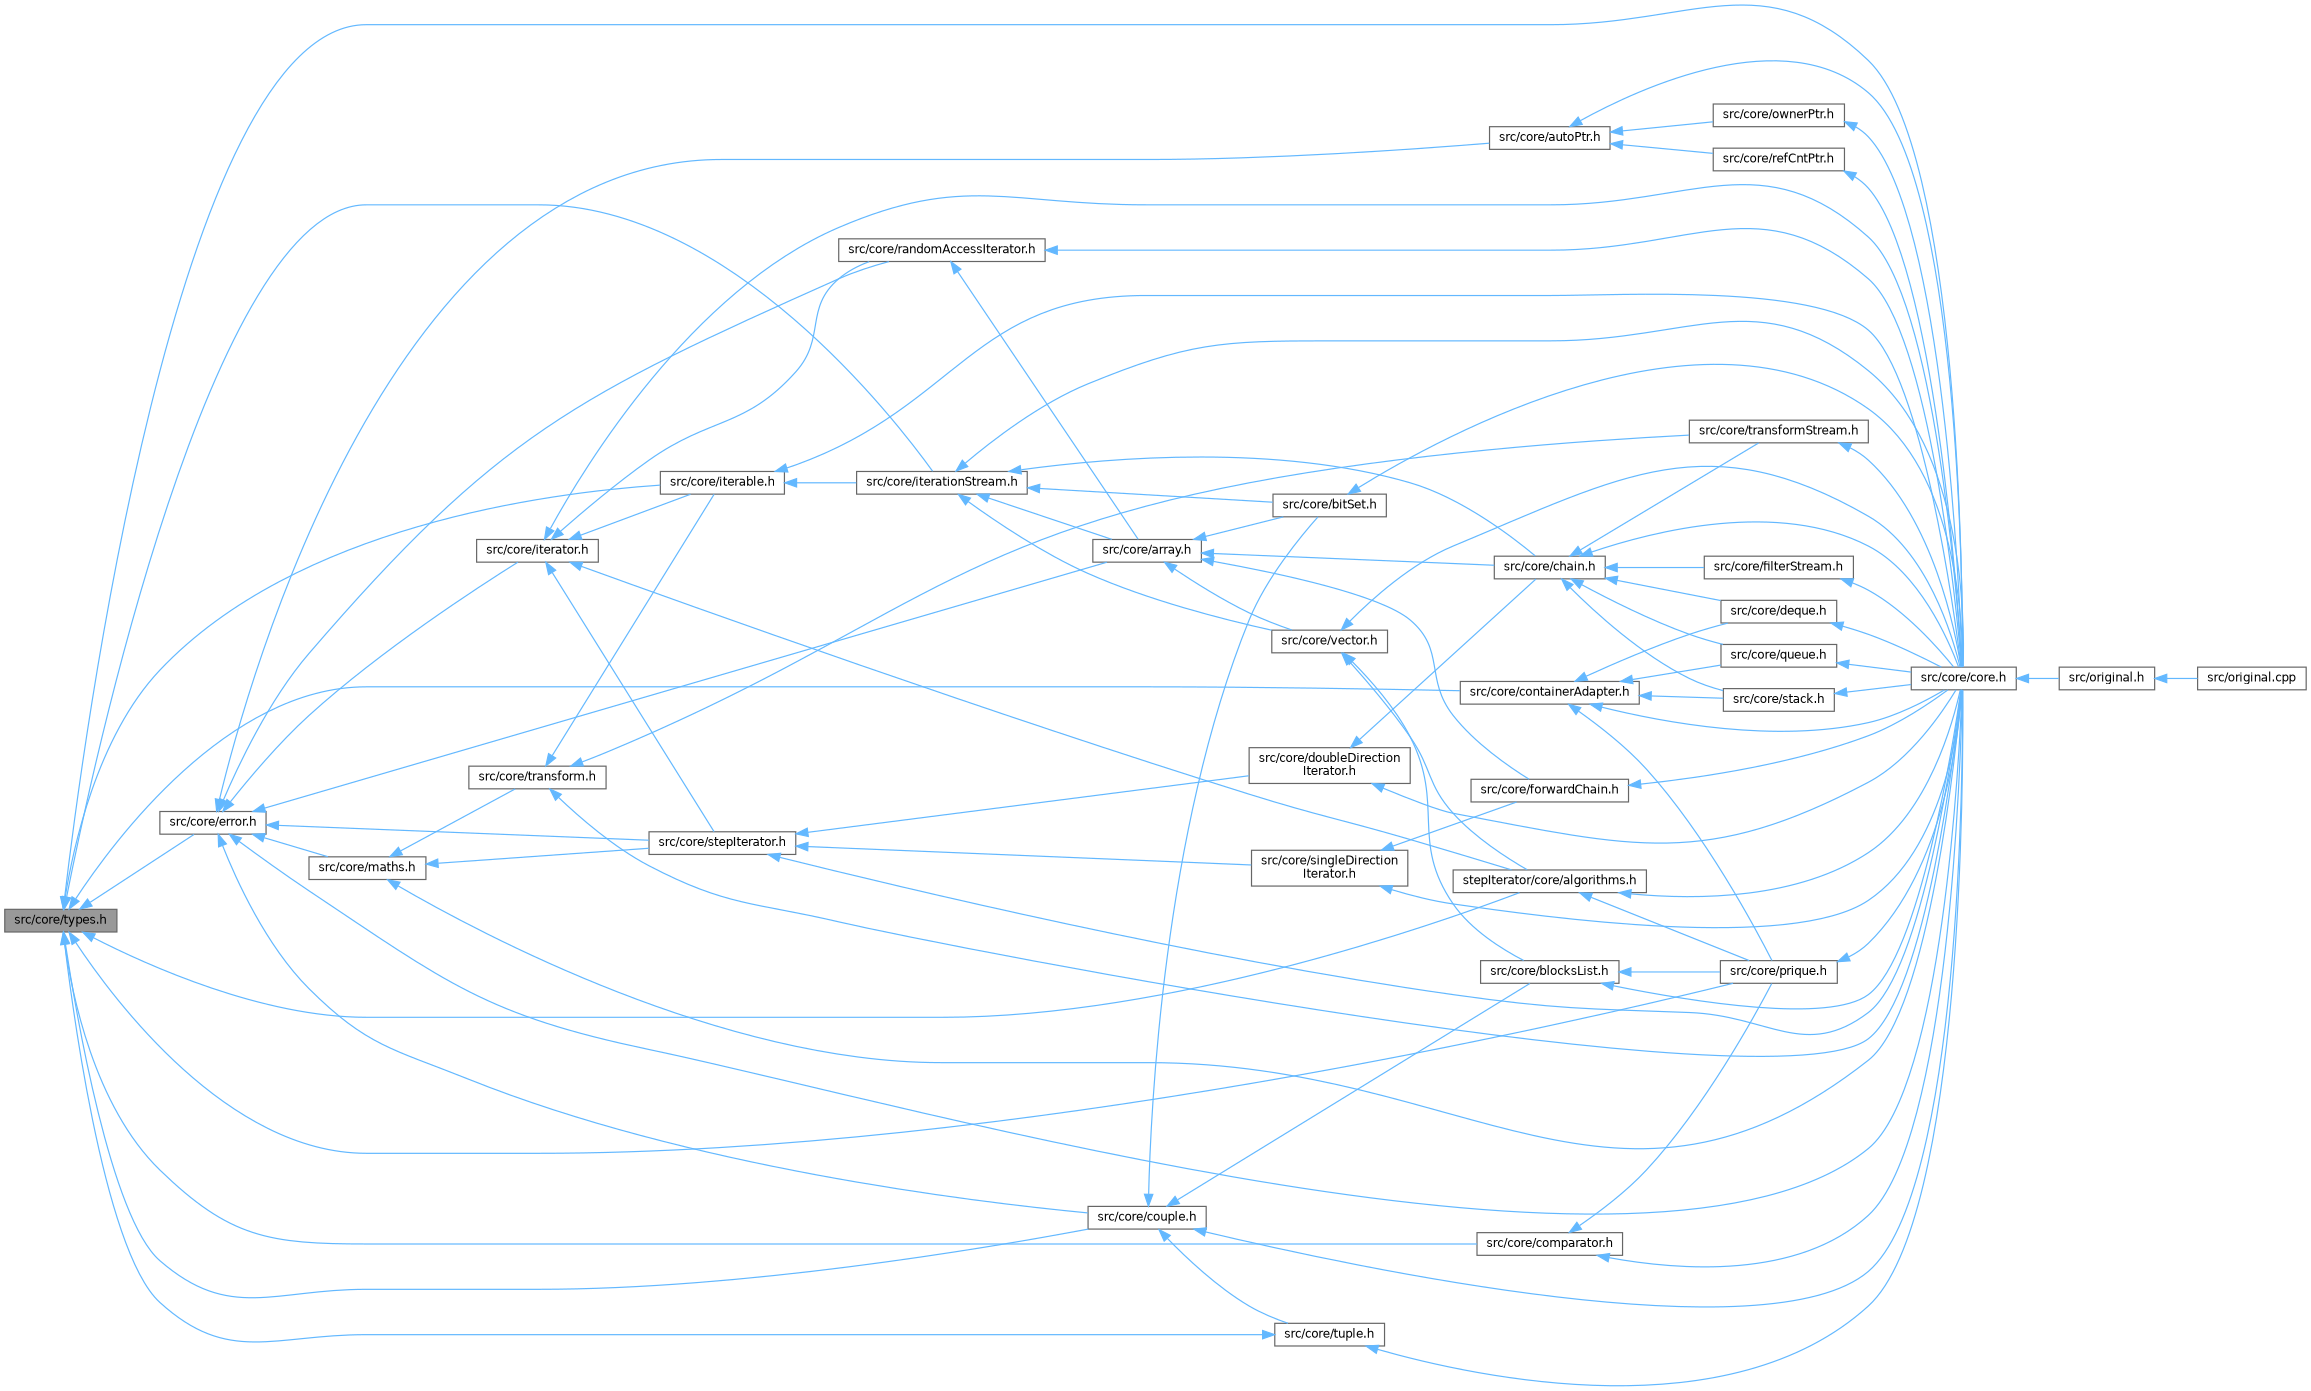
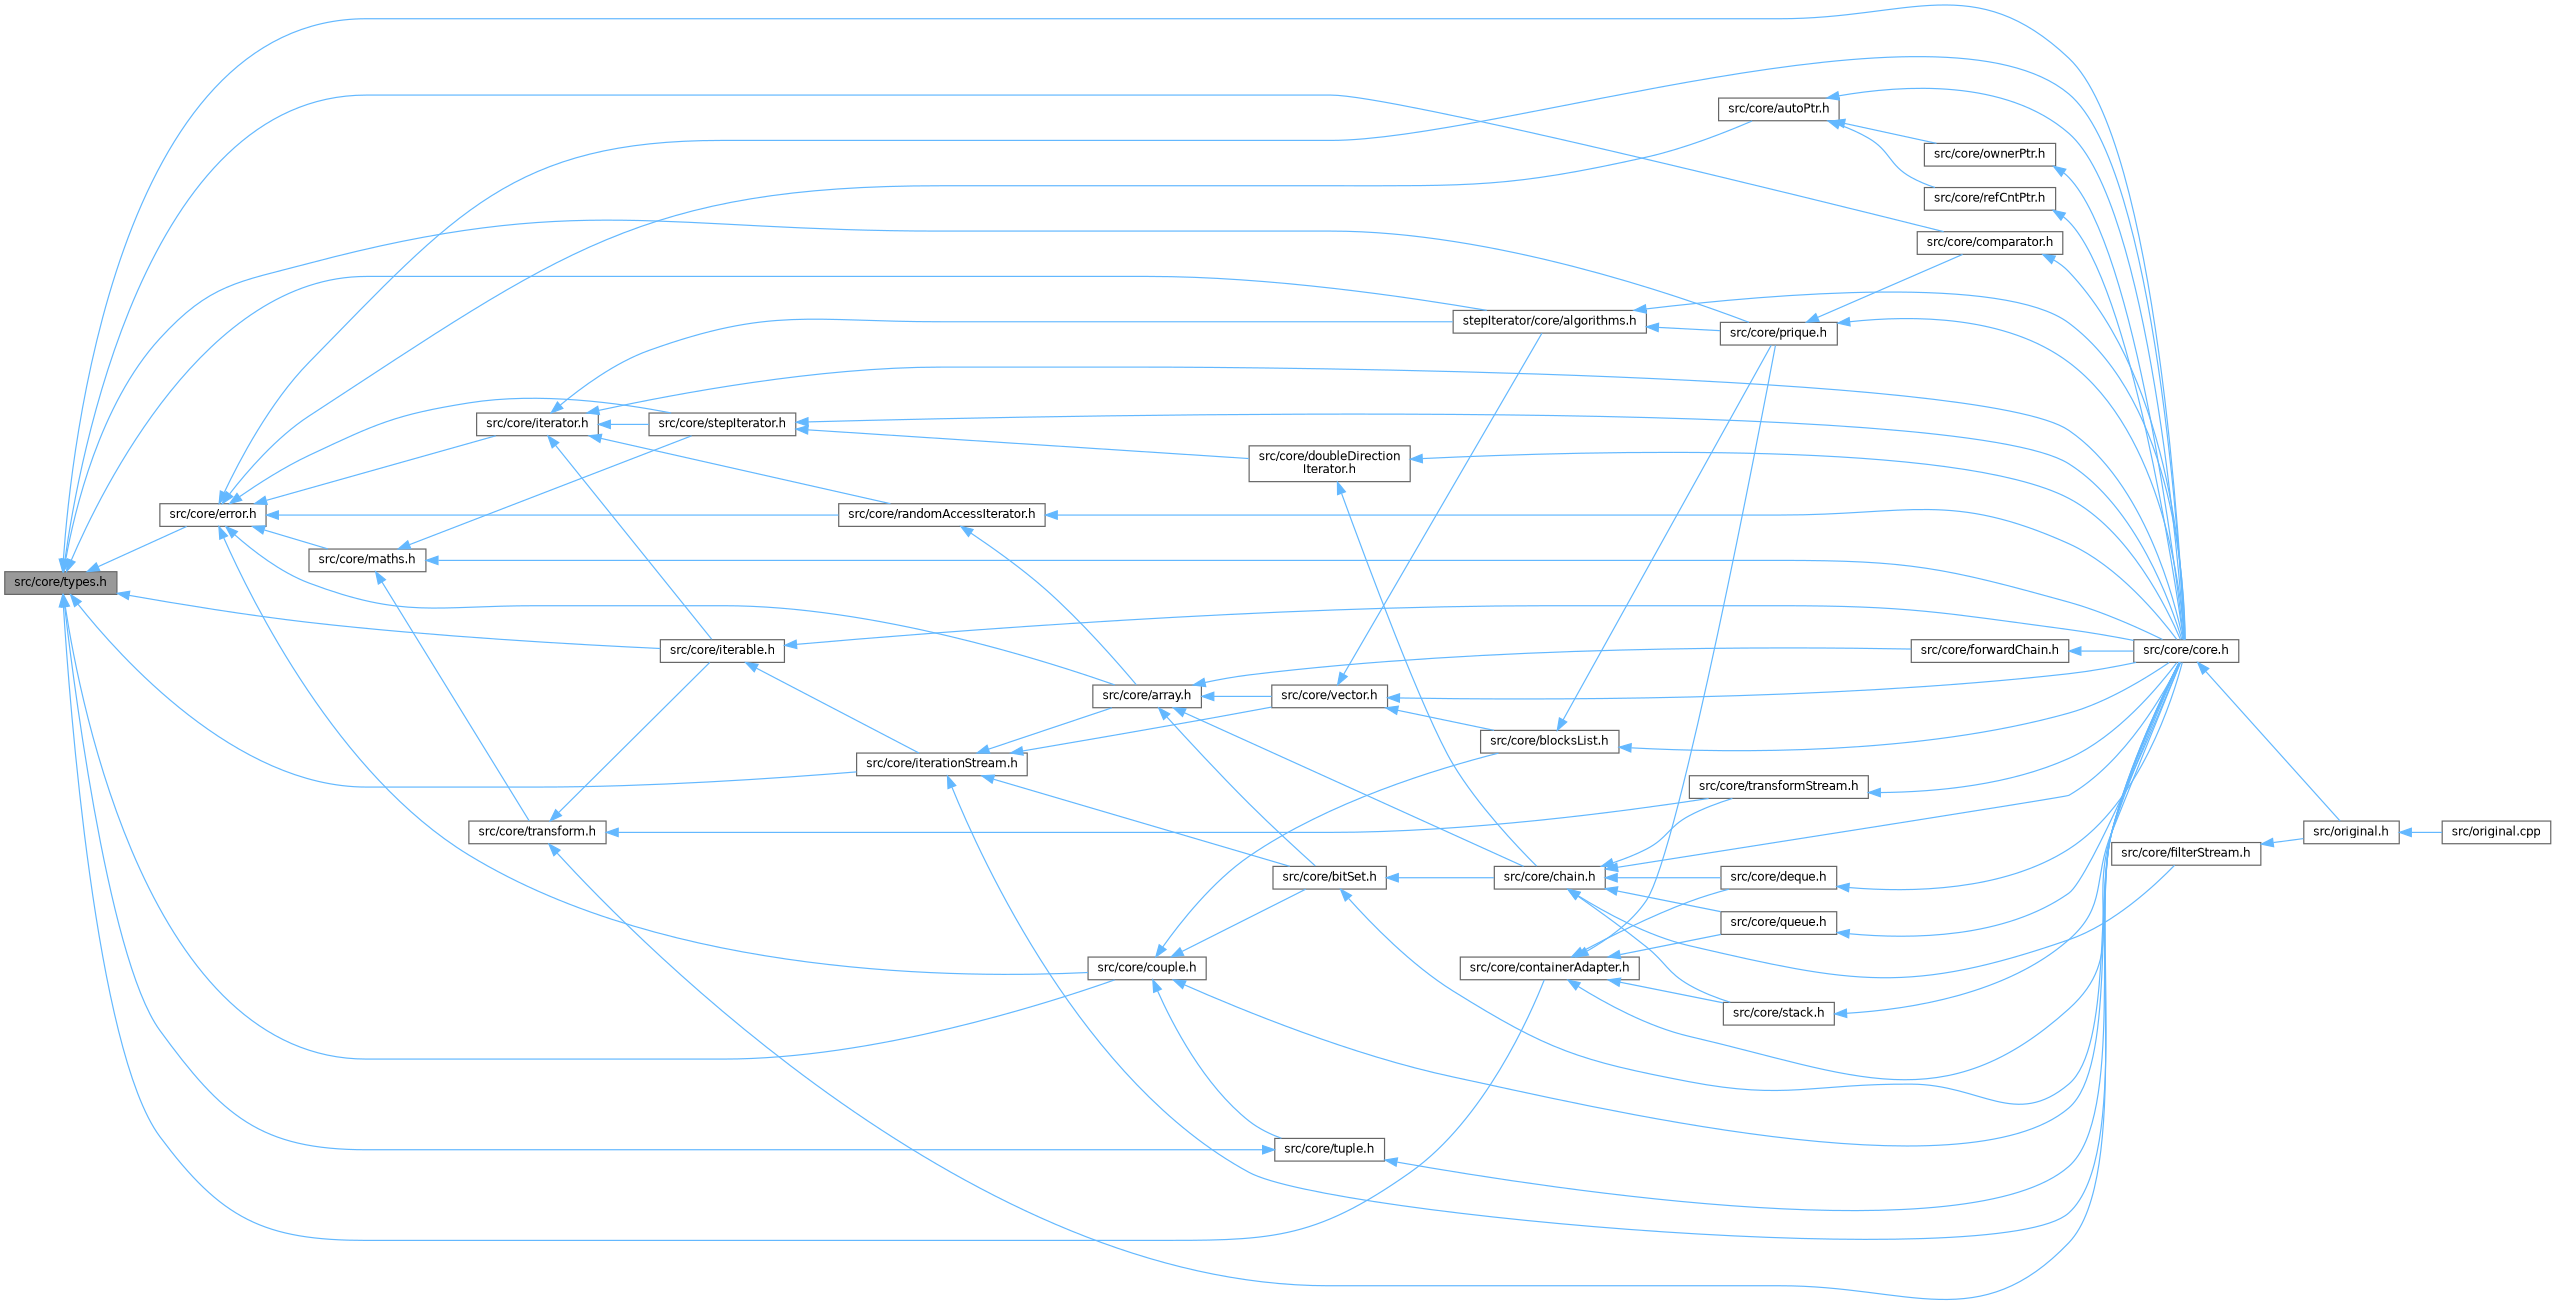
edge "src/core/chain.h" -> "src/core/iterationStream.h": now "src/core/chain.h" -> "src/core/bitSet.h"
edge "src/core/core.h" -> "src/core/filterStream.h": now "src/original.h" -> "src/core/filterStream.h"
node "src/core/singleDirection Iterator.h": removed
edge "src/core/prique.h" -> "src/core/comparator.h": reversed
